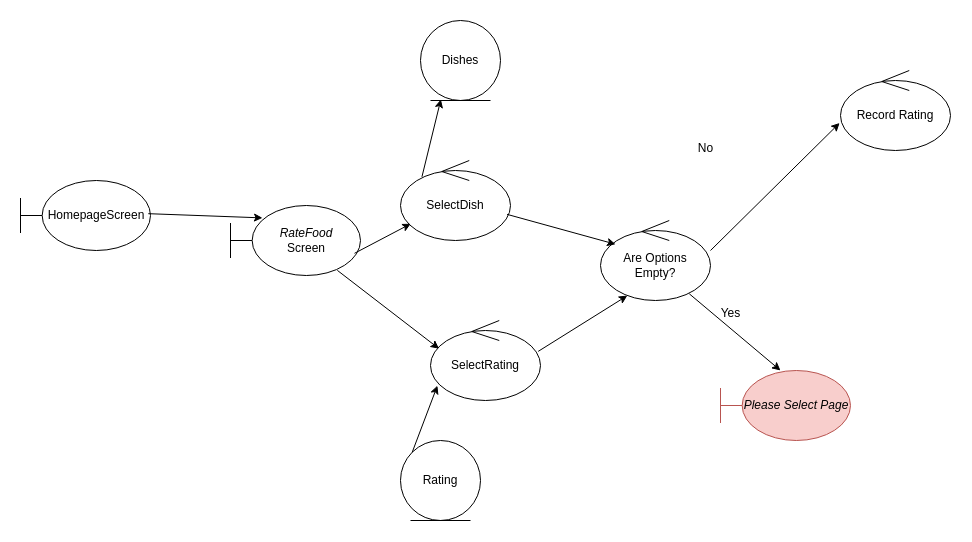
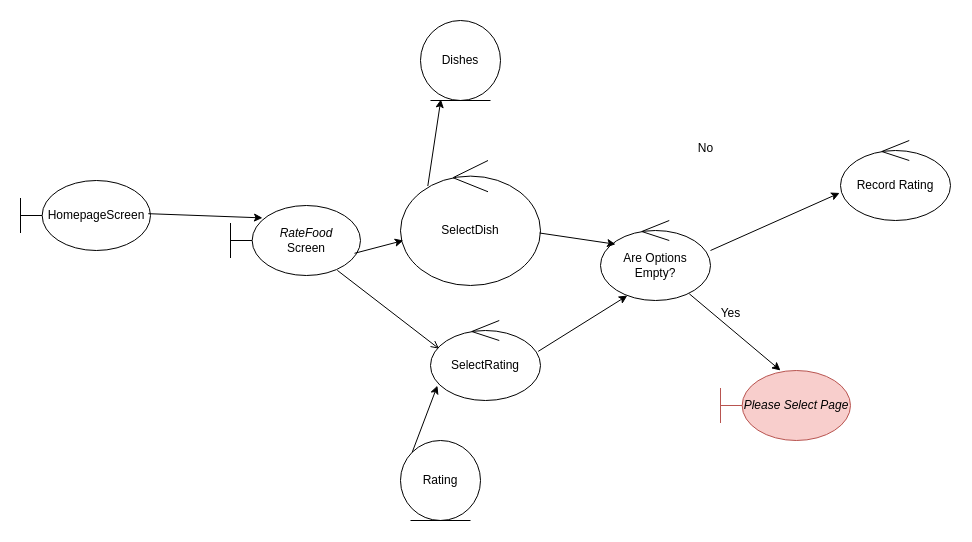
node "Record Rating": moved (896, 111) -> (896, 181)
node "SelectDish": size 110x80 -> 140x125
edge "RateFood Screen" -> "SelectRating": arrowhead classic -> open
